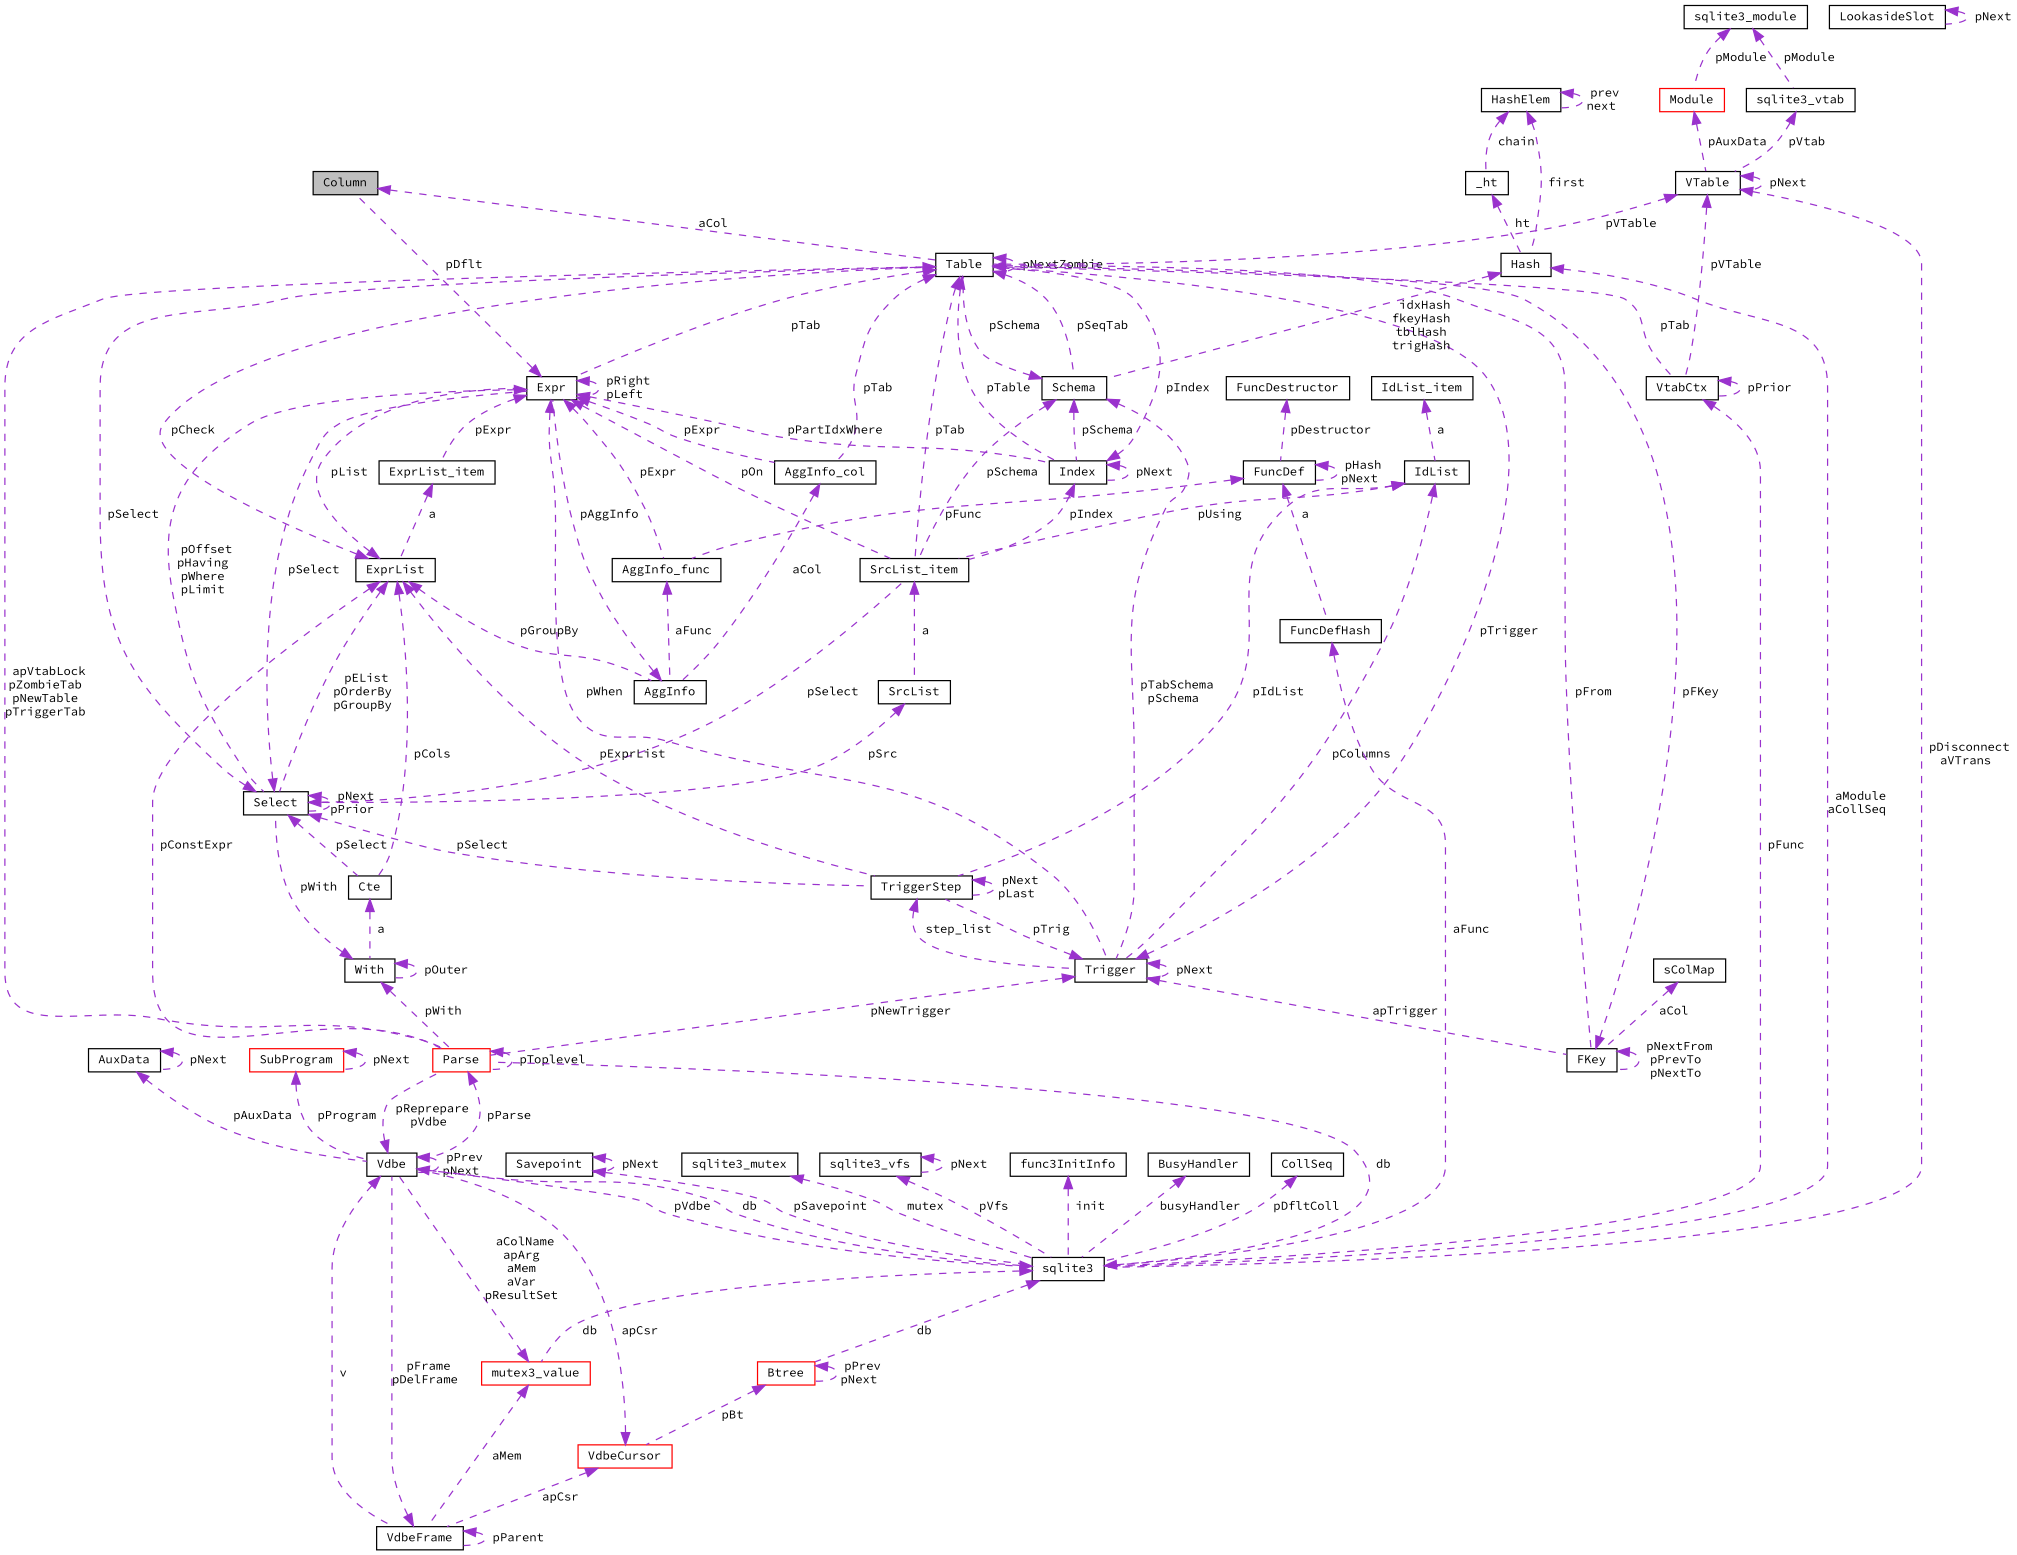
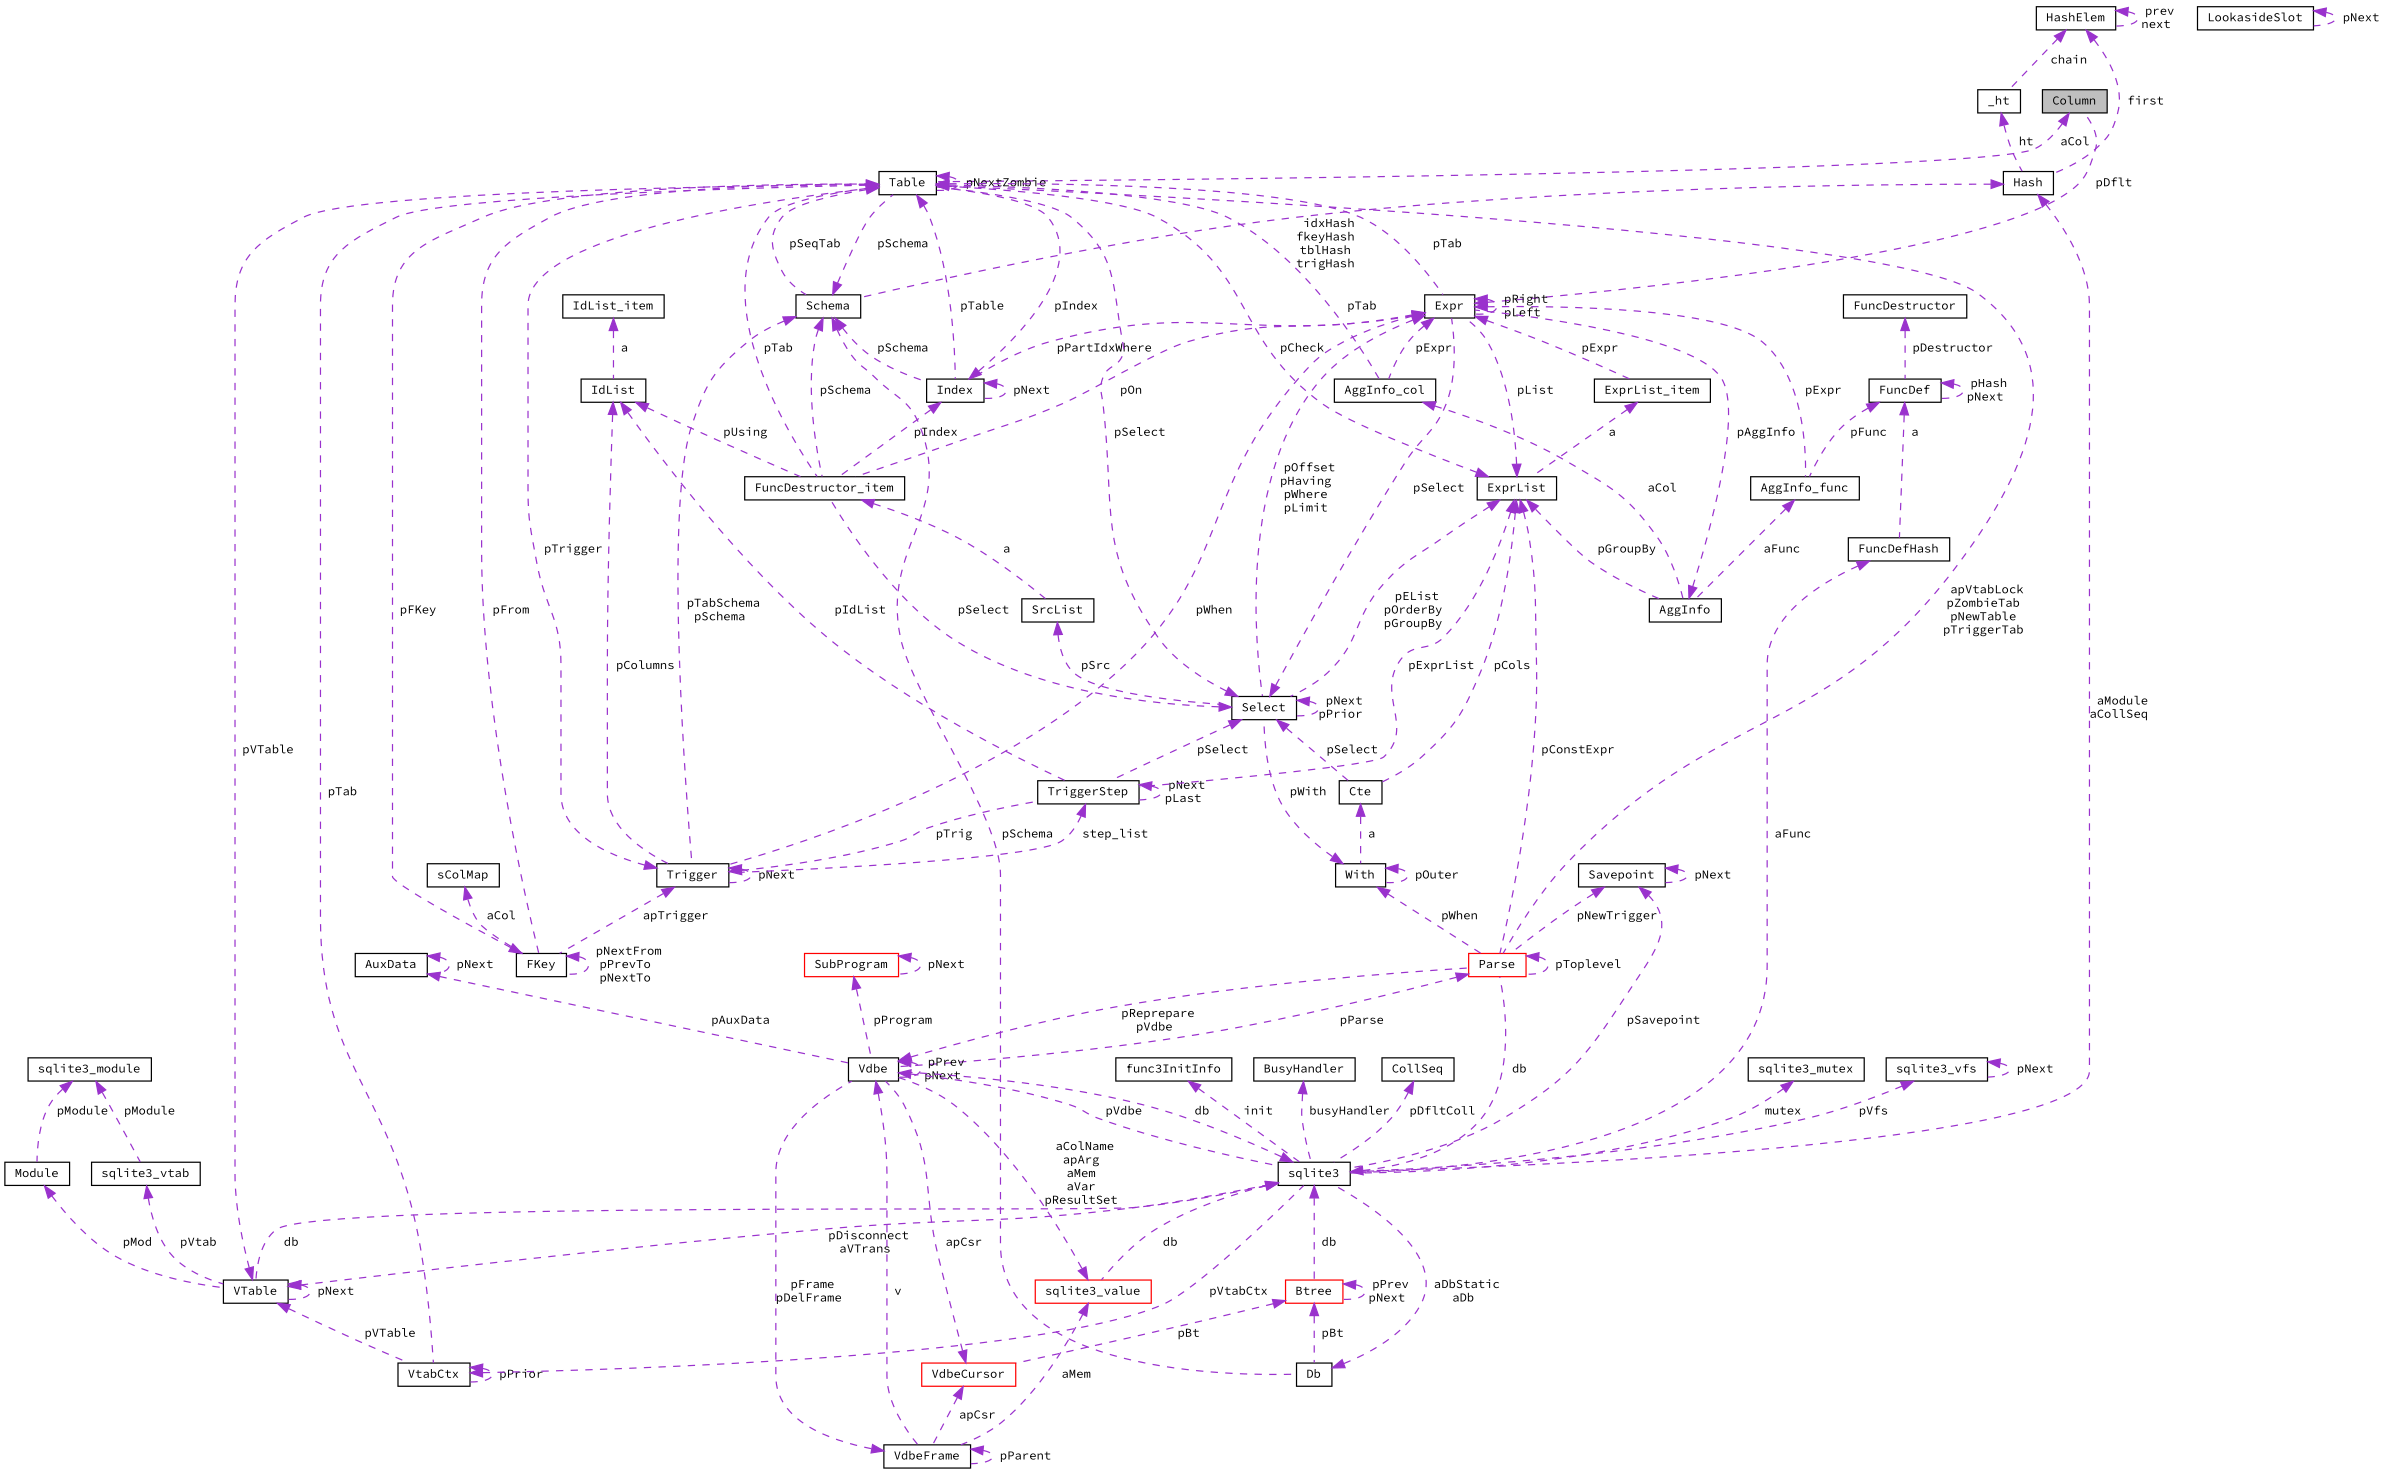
node "Module": color red -> black
edge "VTable" -> "Module": label " pAuxData" -> " pMod"
node "SrcList_item": label "SrcList_item" -> "FuncDestructor_item"
edge "sqlite3" -> "VtabCtx": label " pFunc" -> " pVtabCtx"
edge "Parse" -> "With": label " pWith" -> " pWhen"
edge "Parse" -> "Trigger": now "Parse" -> "Savepoint"
edge "VTable" -> "sqlite3": added, label "db"
node "mutex3_value": label "mutex3_value" -> "sqlite3_value"
node "Db": added
